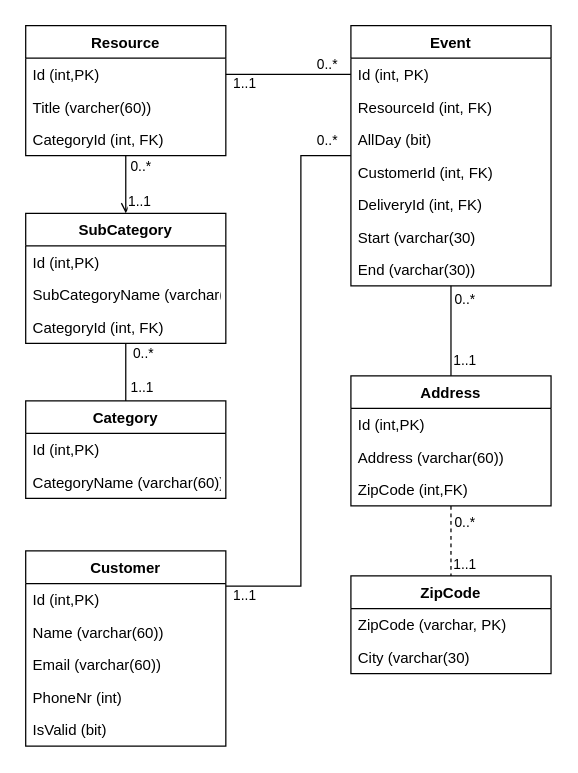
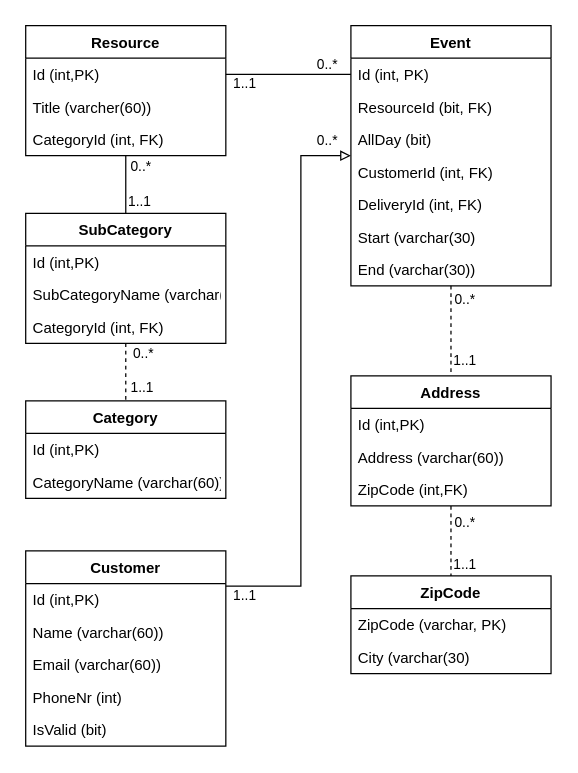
node "ResourceId (int, FK)": label "ResourceId (int, FK)" -> "ResourceId (bit, FK)"
edge "Event" -- "Customer": arrowhead none -> block
edge "Resource" -> "SubCategory": arrowhead open -> none
edge "Event" -- "Address": style solid -> dashed
edge "SubCategory" -- "Category": style solid -> dashed
